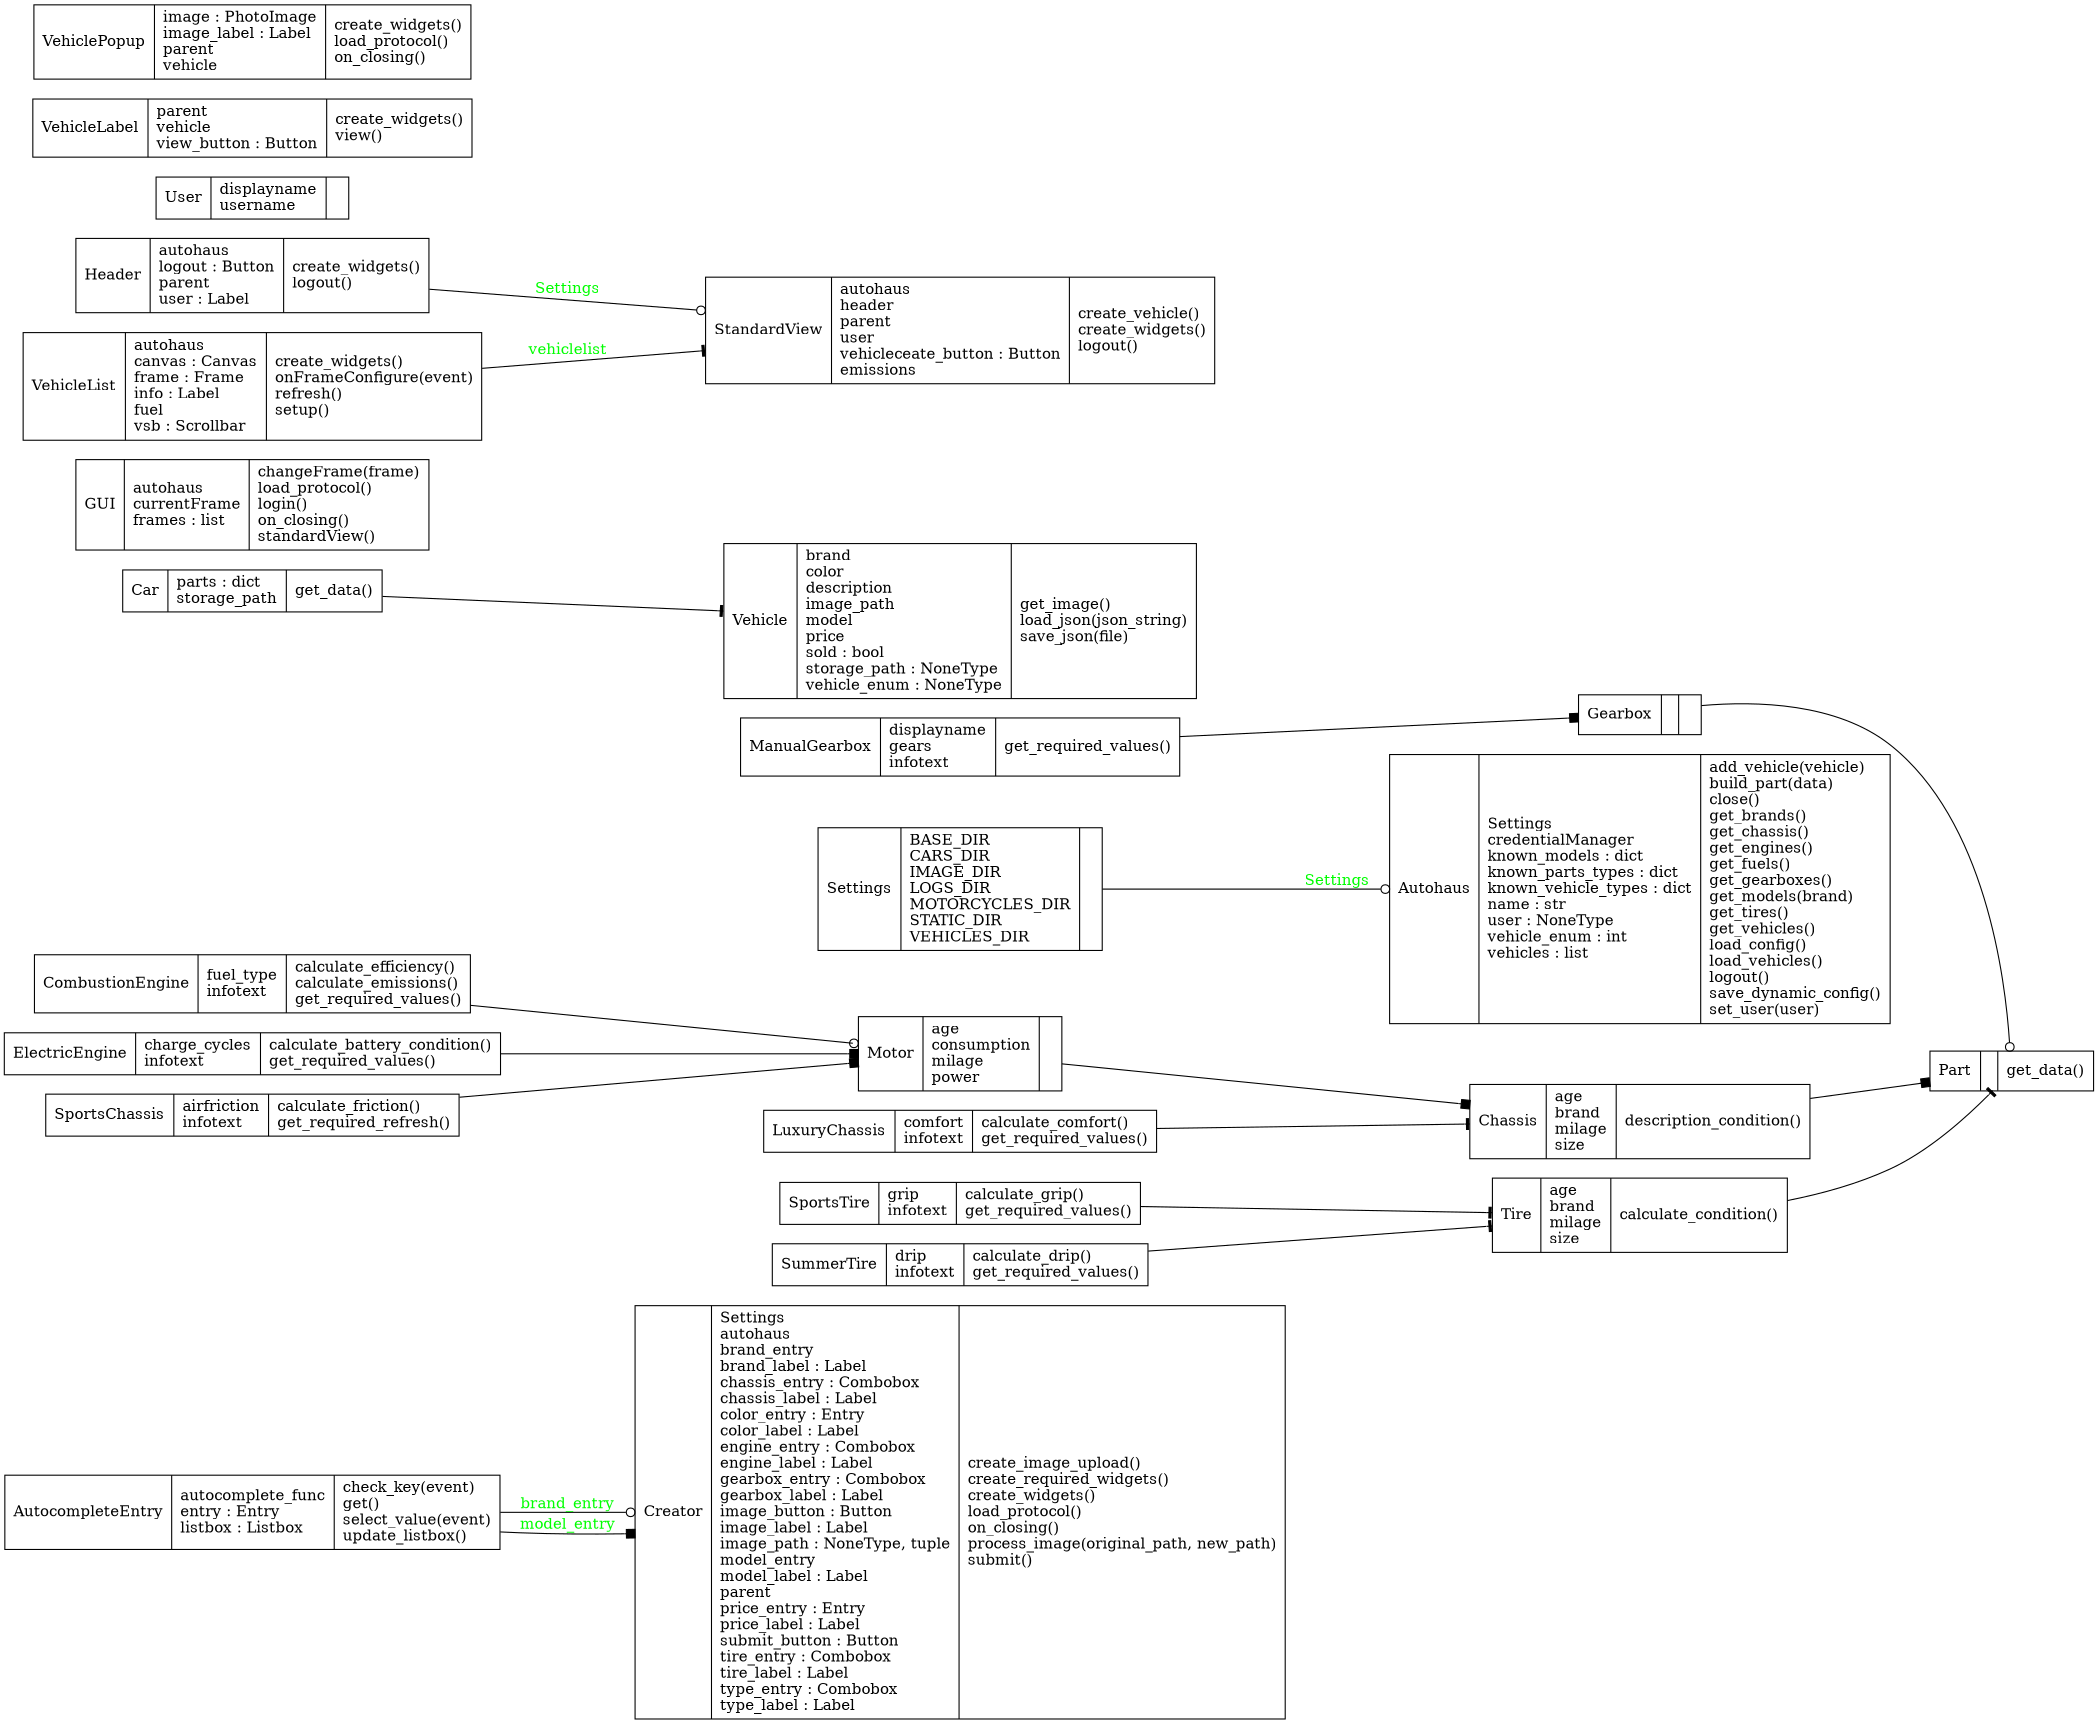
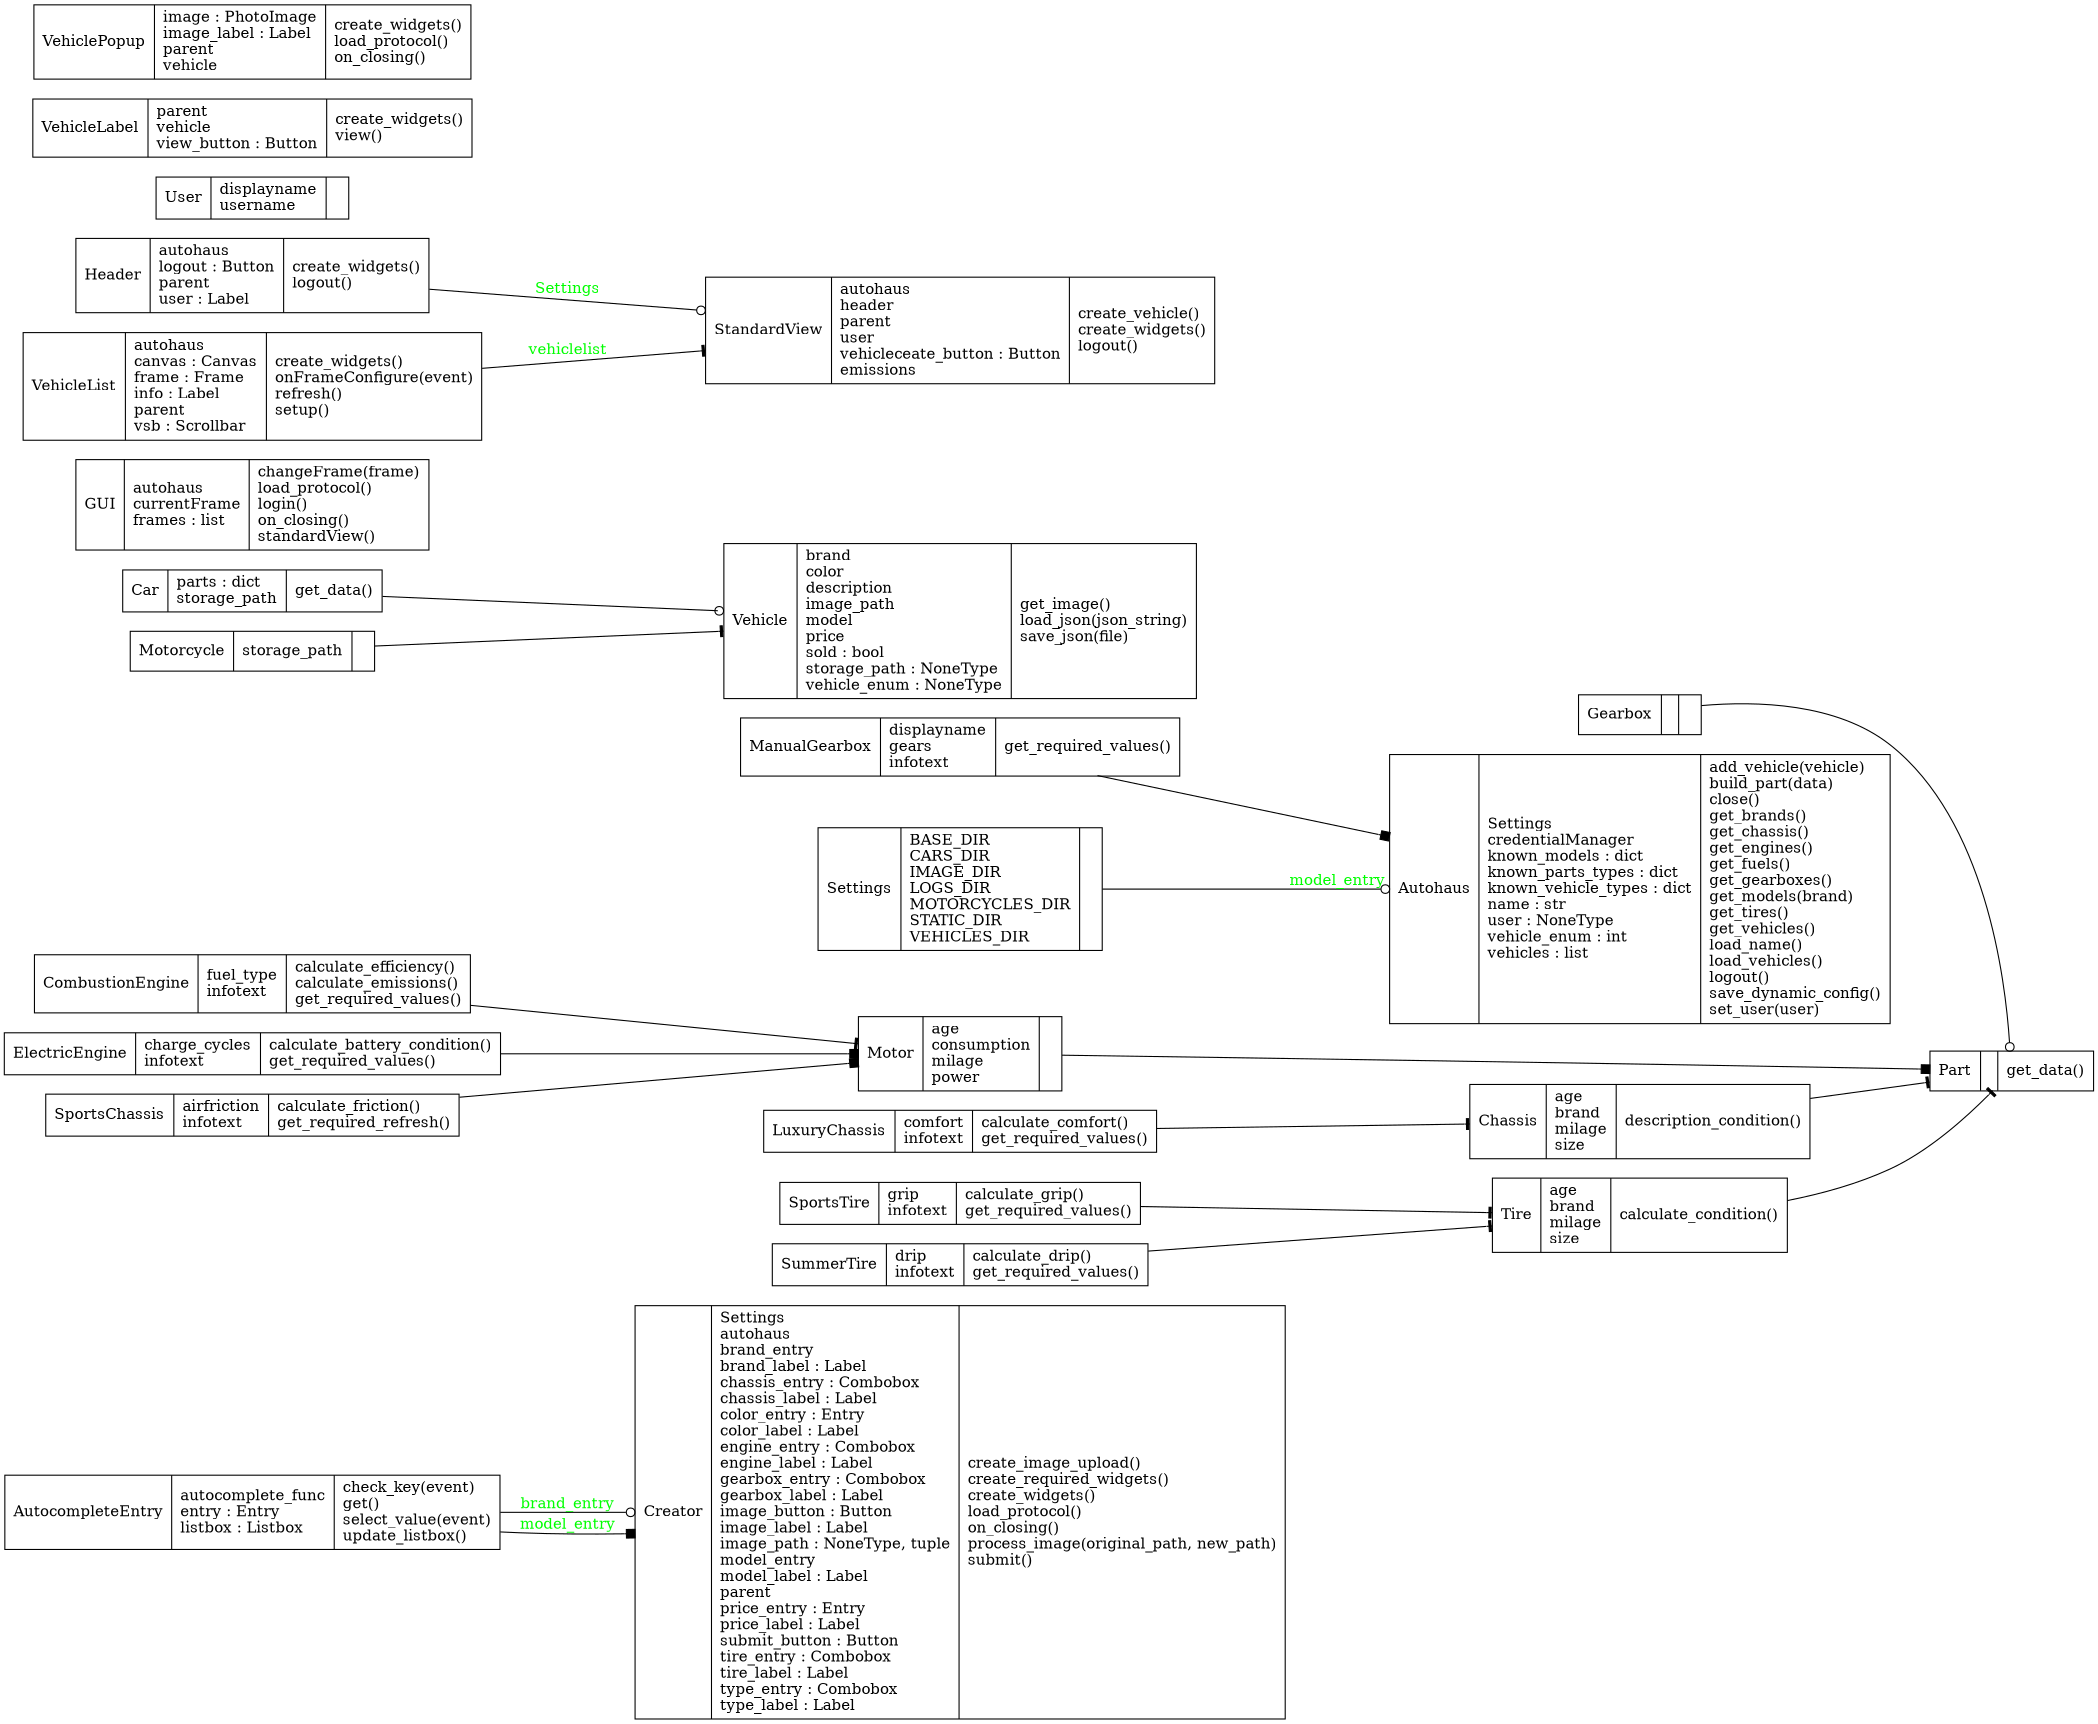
node "VehicleList": text "fuel" -> "parent"
edge "Car" -> "Vehicle": arrowhead tee -> odot
node "Motorcycle": added
edge "ManualGearbox" -> "Gearbox": now "ManualGearbox" -> "Autohaus"
edge "Settings" -> "Autohaus": label "Settings" -> "model_entry"
node "Autohaus": text "load_config()" -> "load_name()"
edge "CombustionEngine" -> "Motor": arrowhead odot -> tee
edge "Motor" -> "Chassis": now "Motor" -> "Part"
edge "Chassis" -> "Part": arrowhead box -> tee
